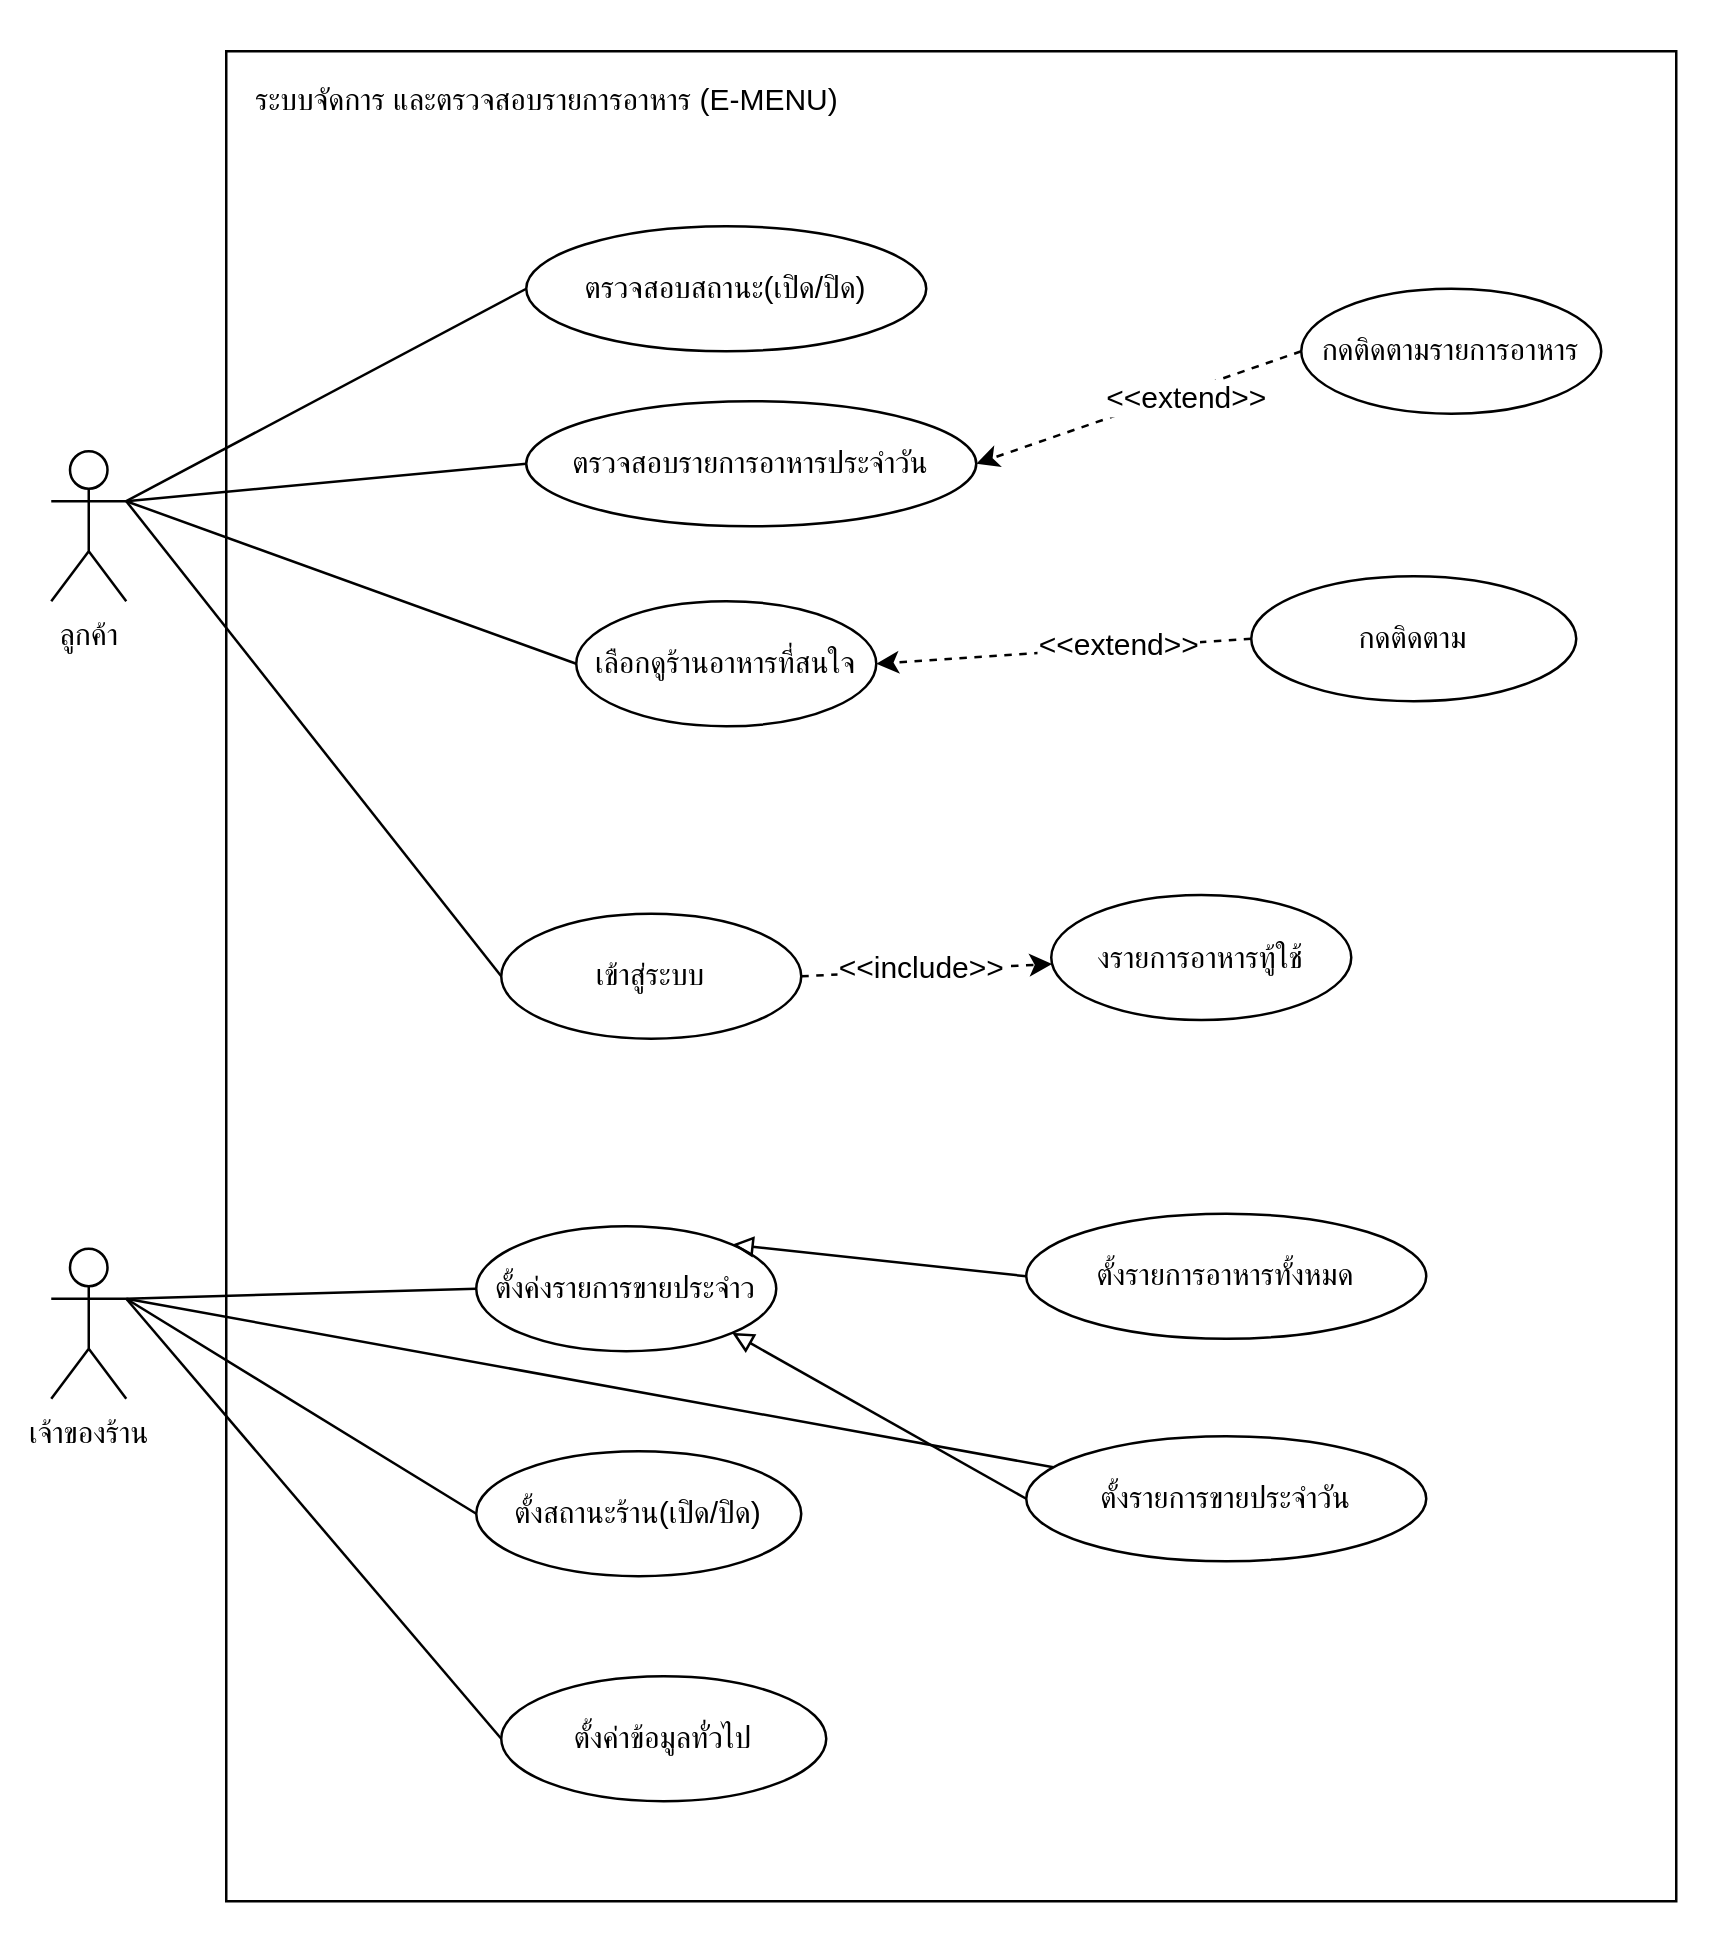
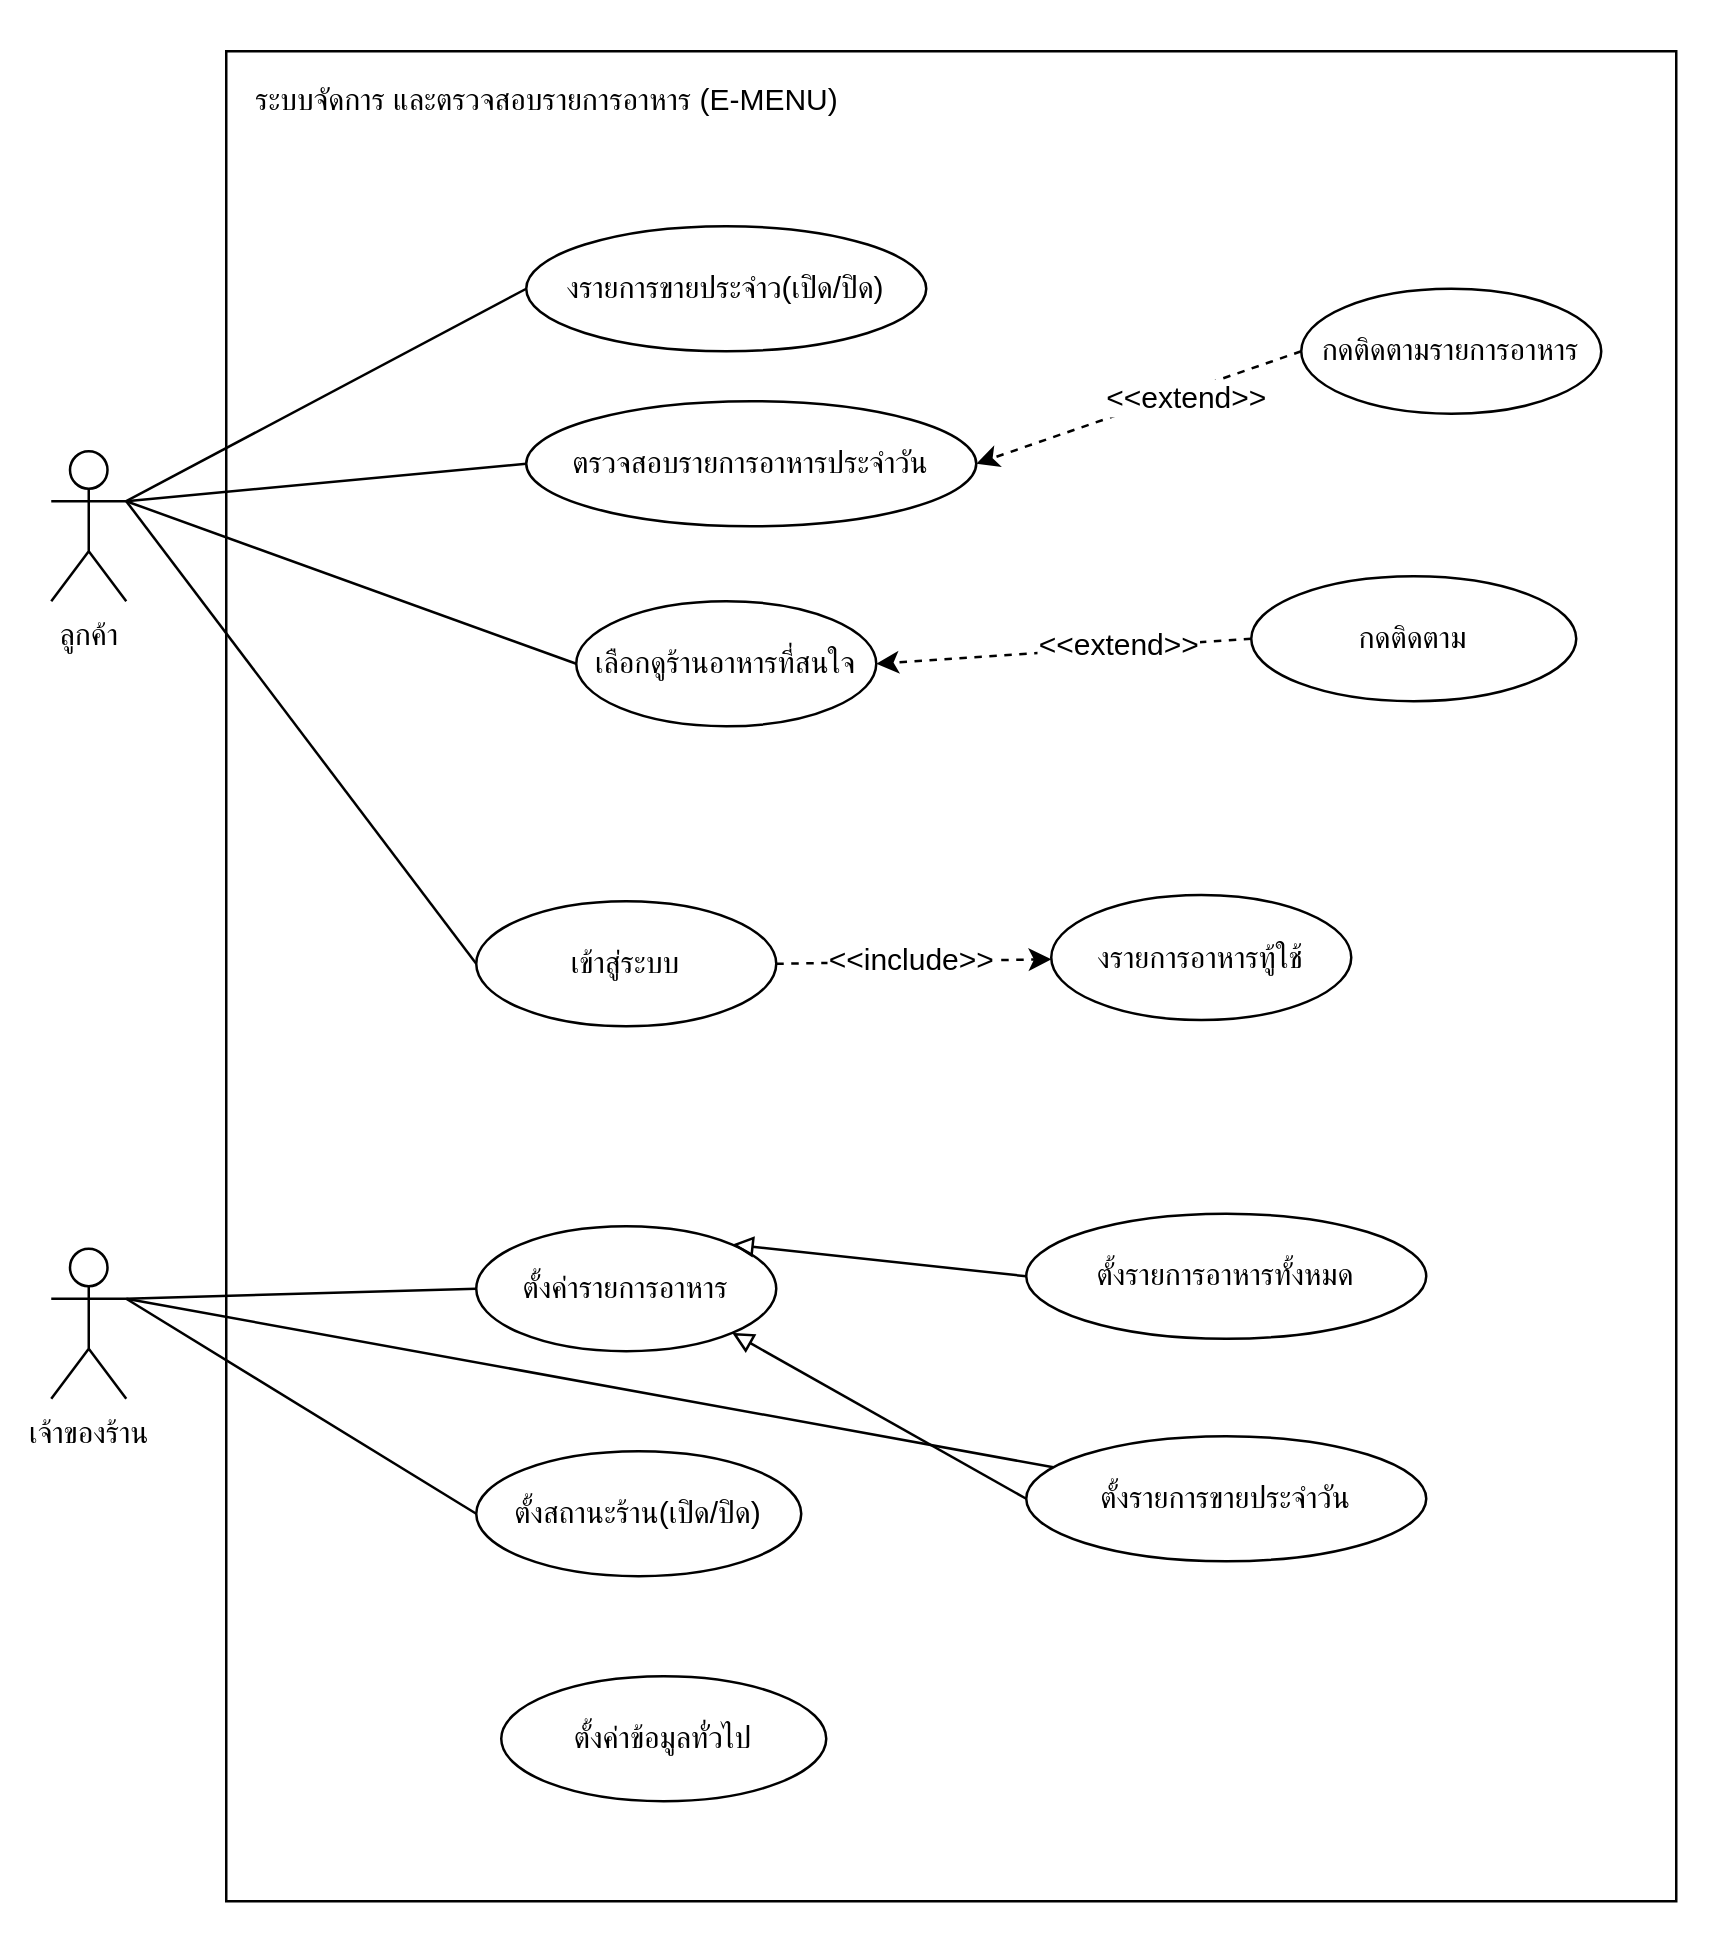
node "ตรวจสอบสถานะ(เปิด/ปิด)": label "ตรวจสอบสถานะ(เปิด/ปิด)" -> "งรายการขายประจำว(เปิด/ปิด)"
node "เข้าสู่ระบบ": moved (651, 976) -> (626, 964)
node "ตั้งค่งรายการขายประจำว": label "ตั้งค่งรายการขายประจำว" -> "ตั้งค่ารายการอาหาร"
edge "เจ้าของร้าน" -- "ตั้งค่าข้อมูลทั่วไป": removed
